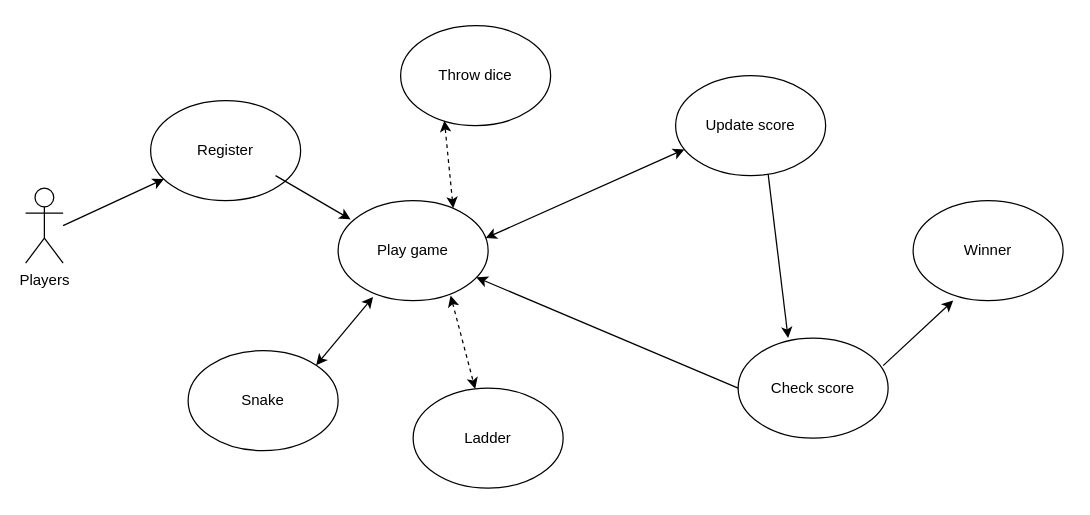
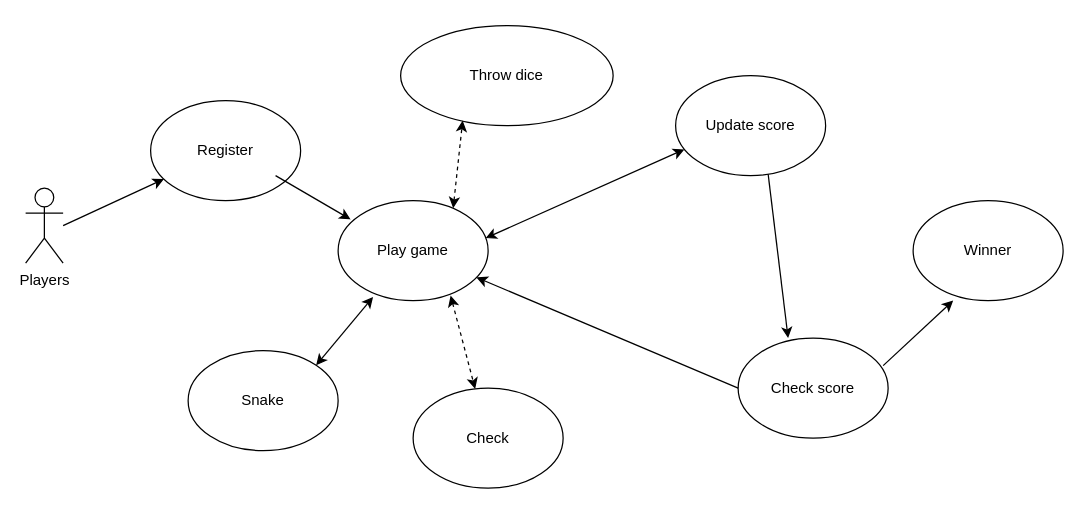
node "Throw dice": size 150x100 -> 213x100
node "Ladder": label "Ladder" -> "Check"
